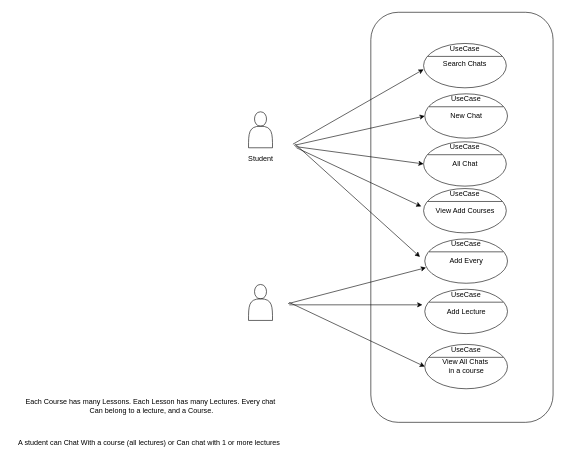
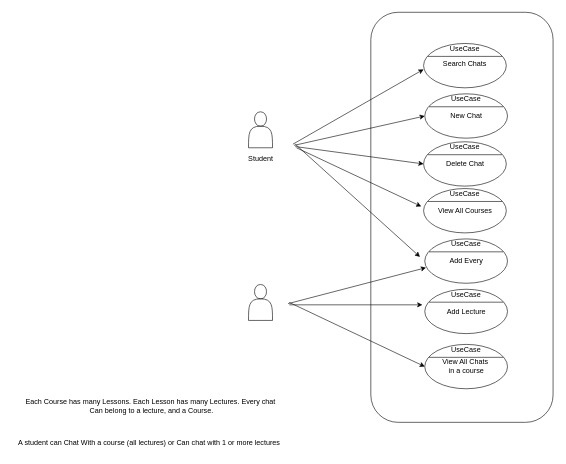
node "All Chat": label "All Chat" -> "Delete Chat"
node "View Add Courses": label "View Add Courses" -> "View All Courses"
